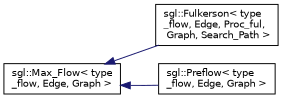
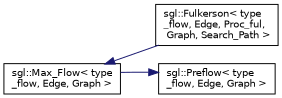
edge "sgl::Preflow< type _flow, Edge, Graph >" -> "sgl::Max_Flow< type _flow, Edge, Graph >": reversed
